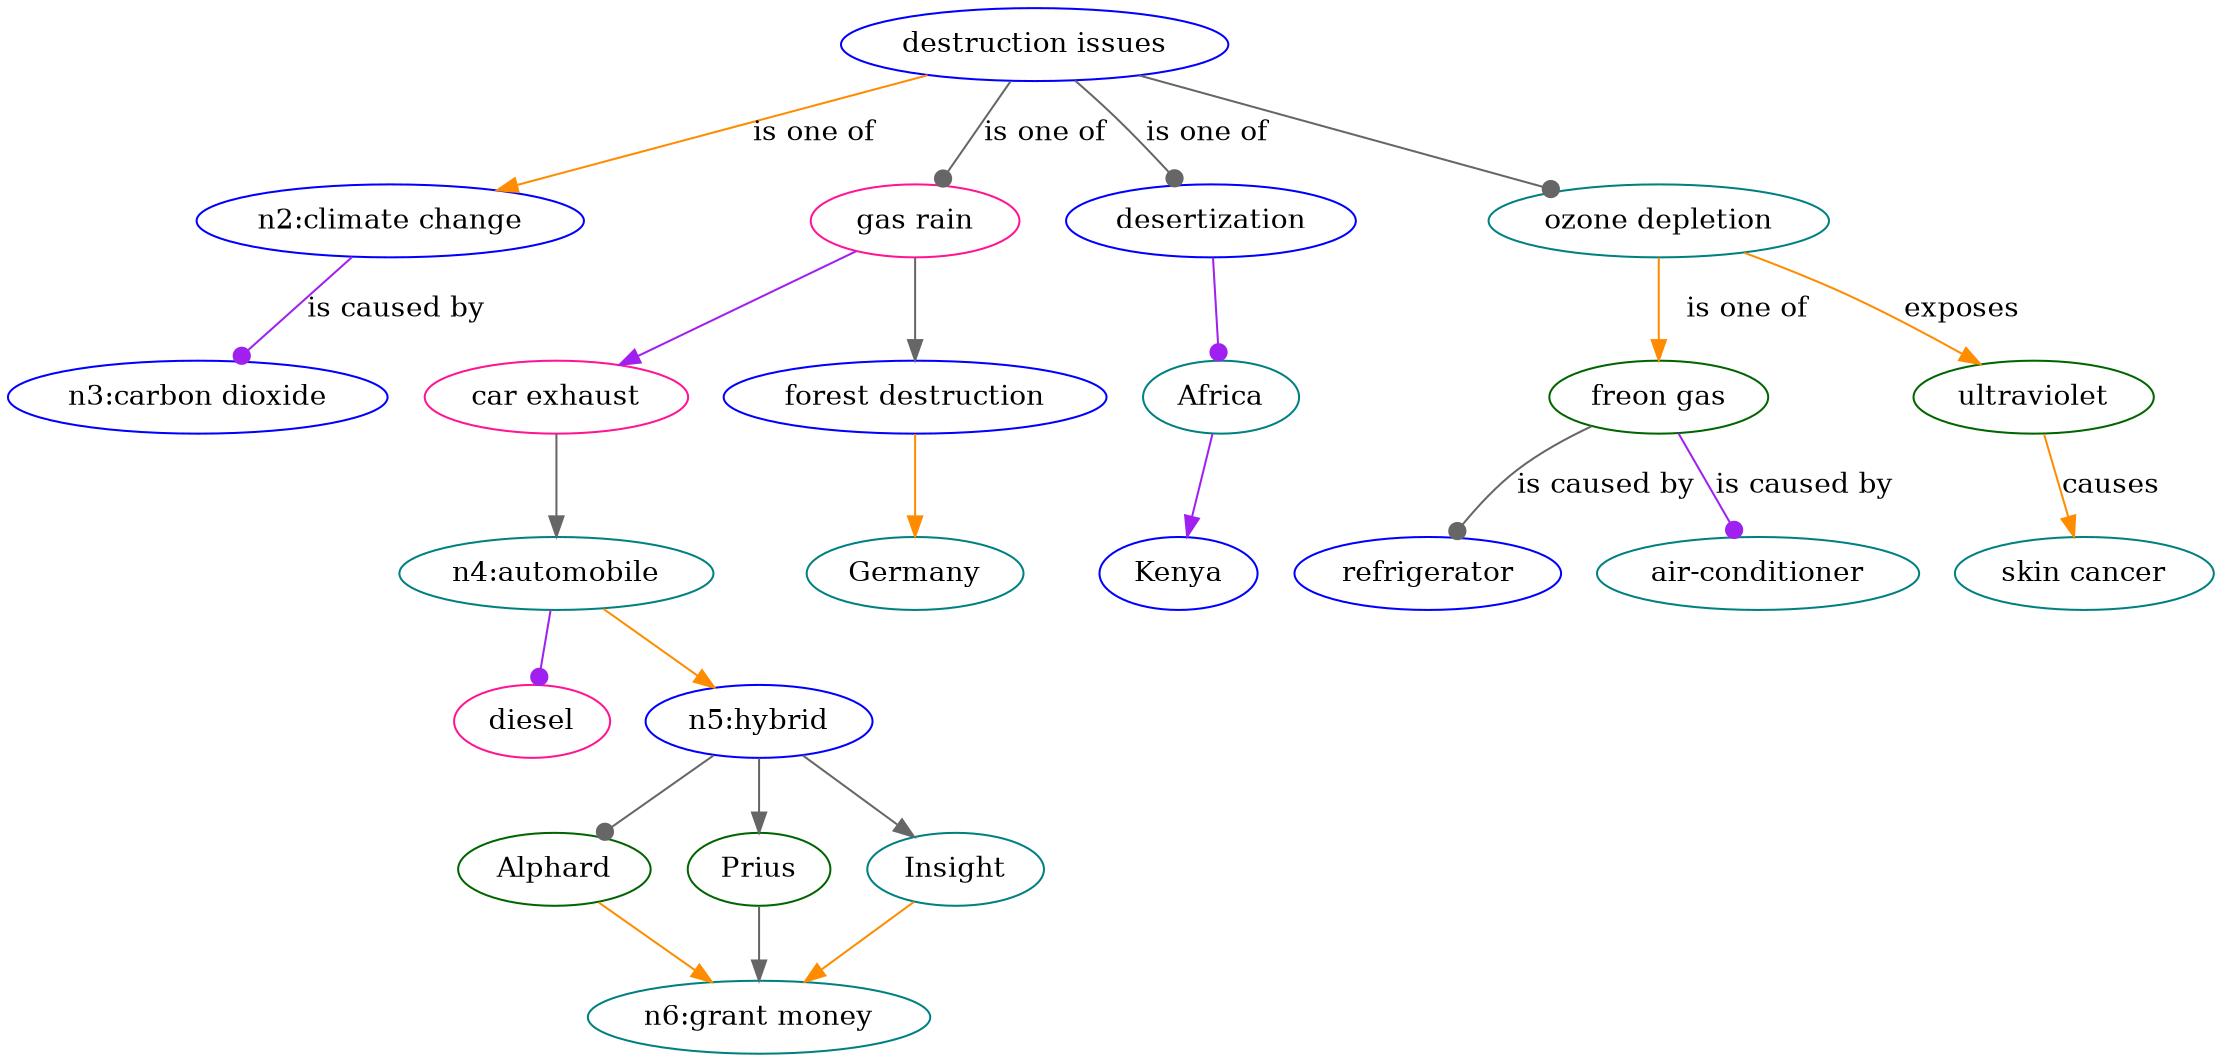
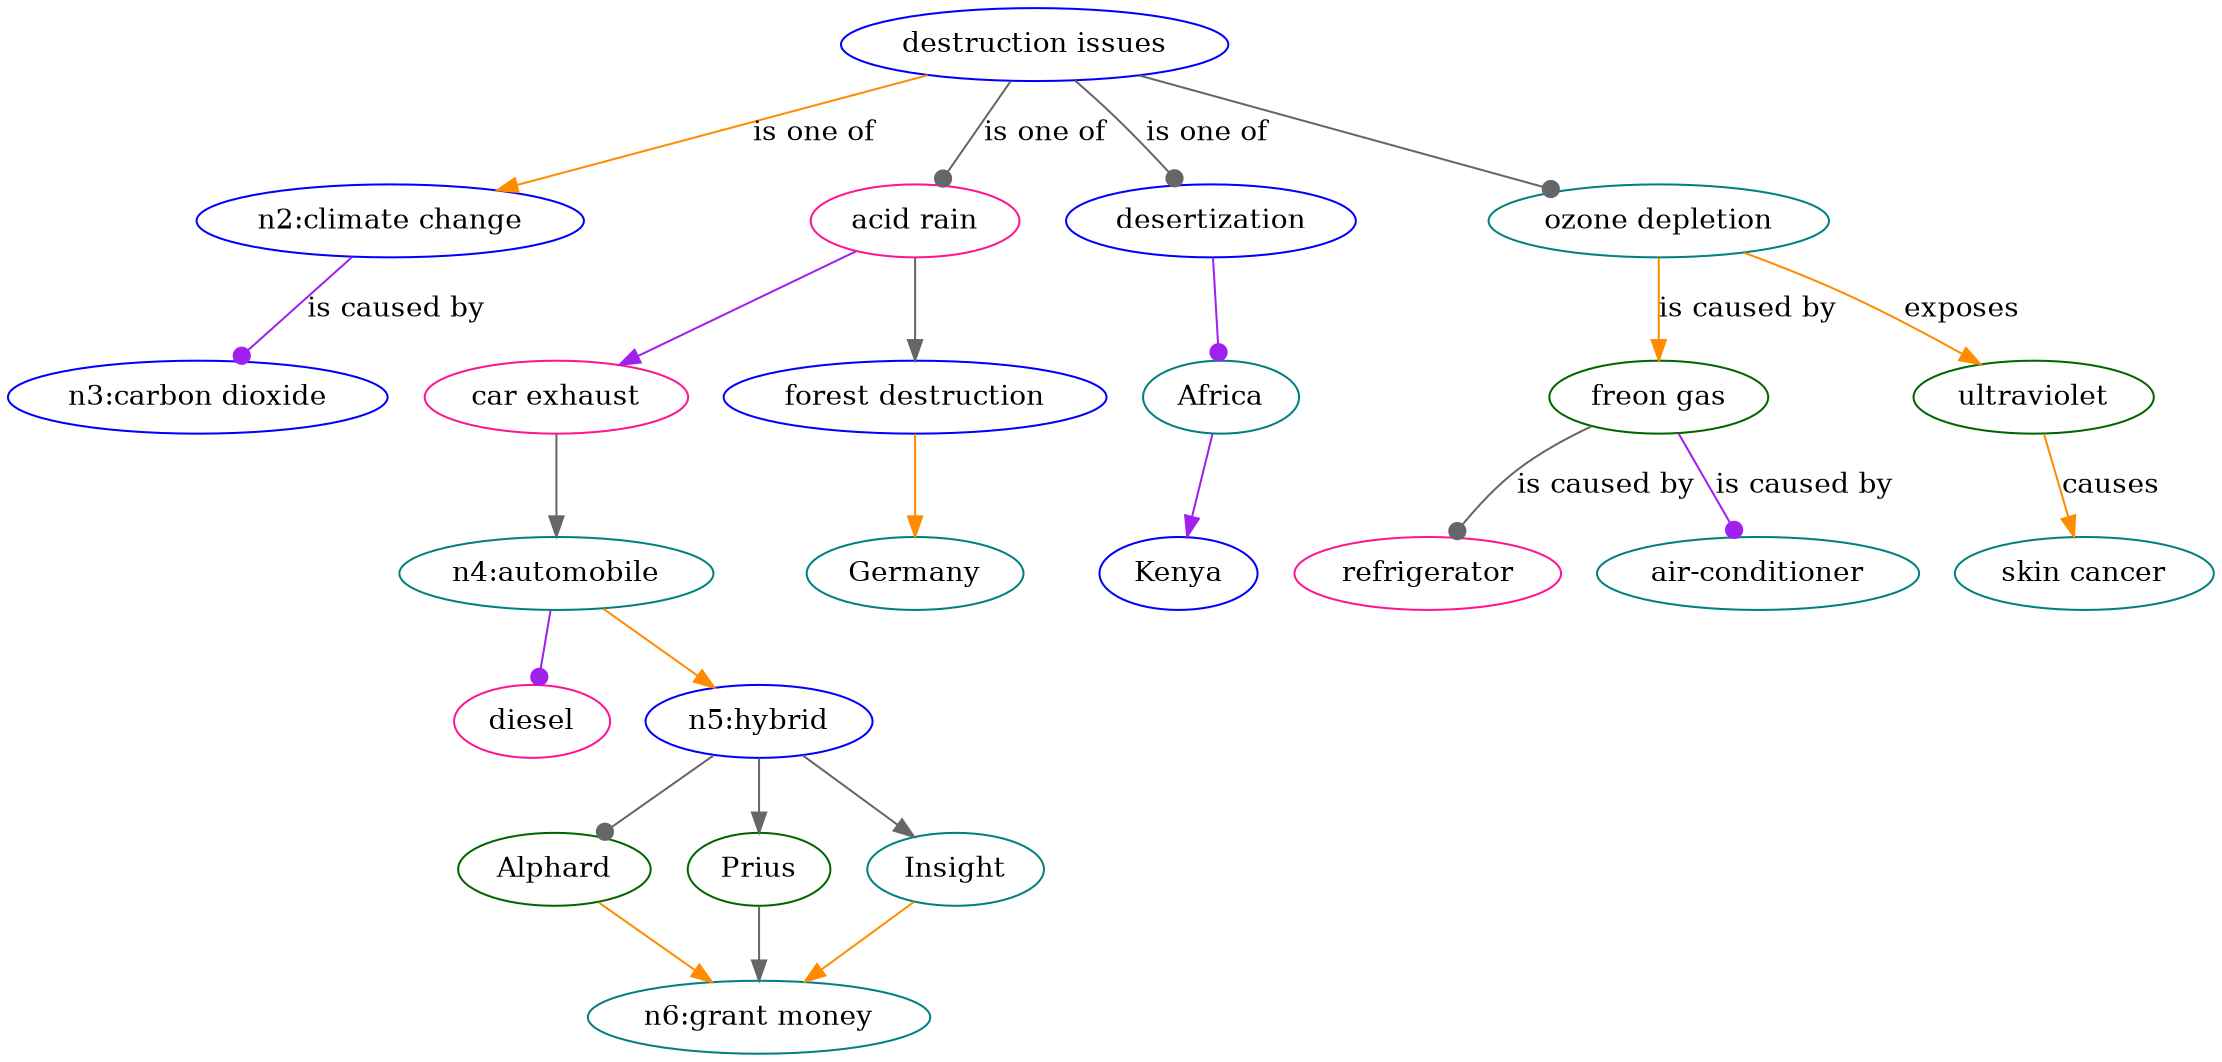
node "gas rain": label "gas rain" -> "acid rain"
edge "ozone depletion" -> "freon gas": label "is one of" -> "is caused by"
node "refrigerator": color blue -> deeppink
